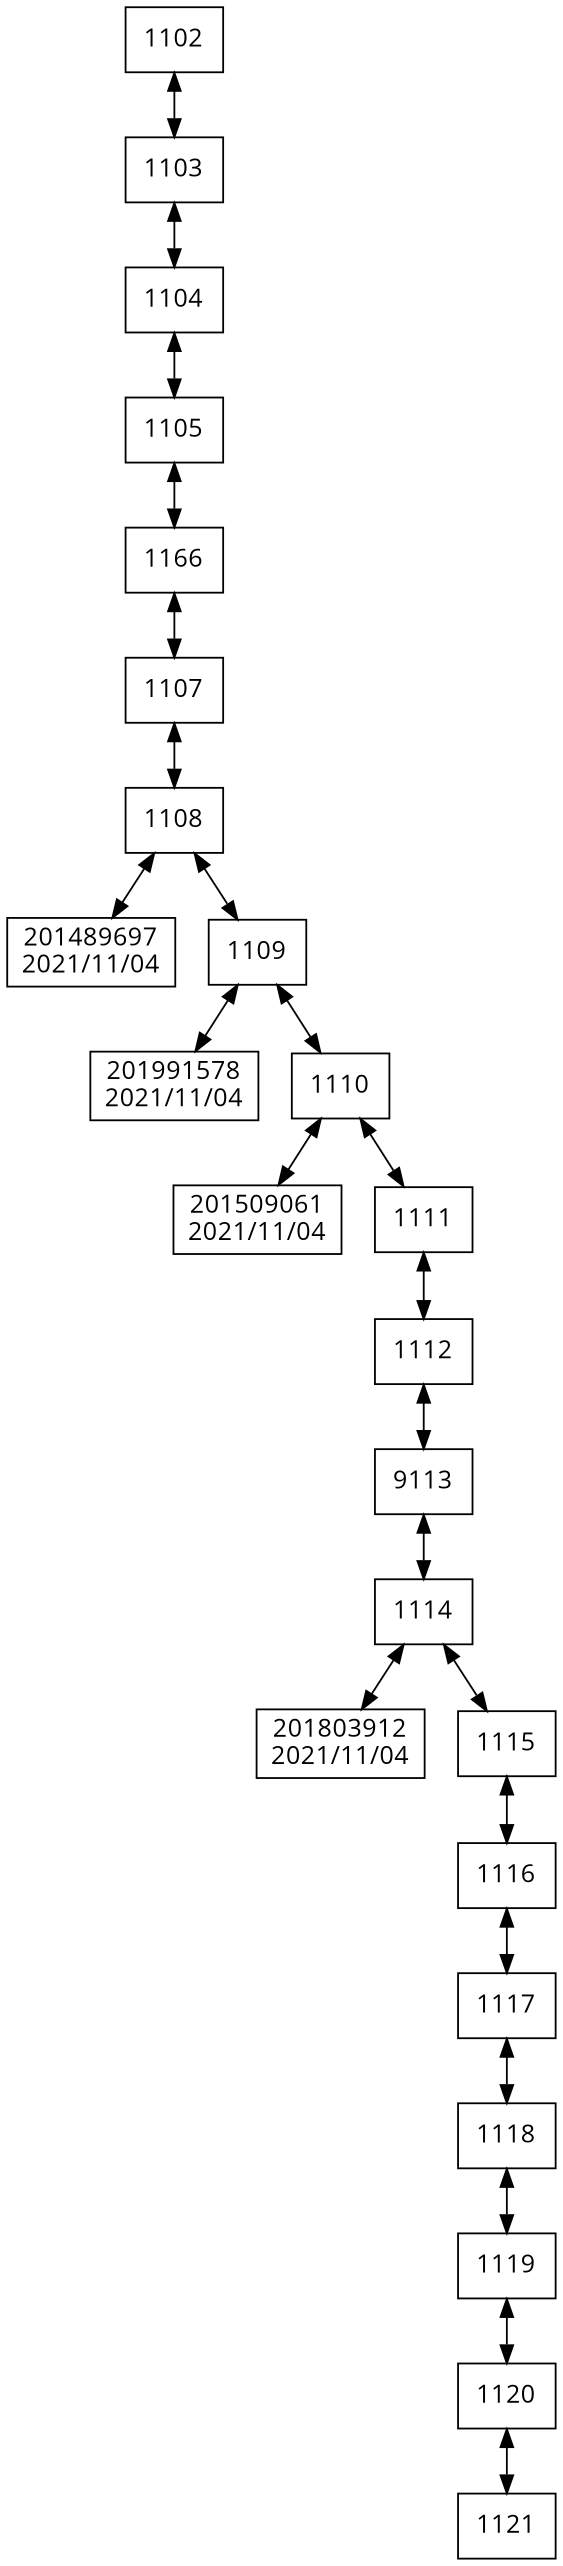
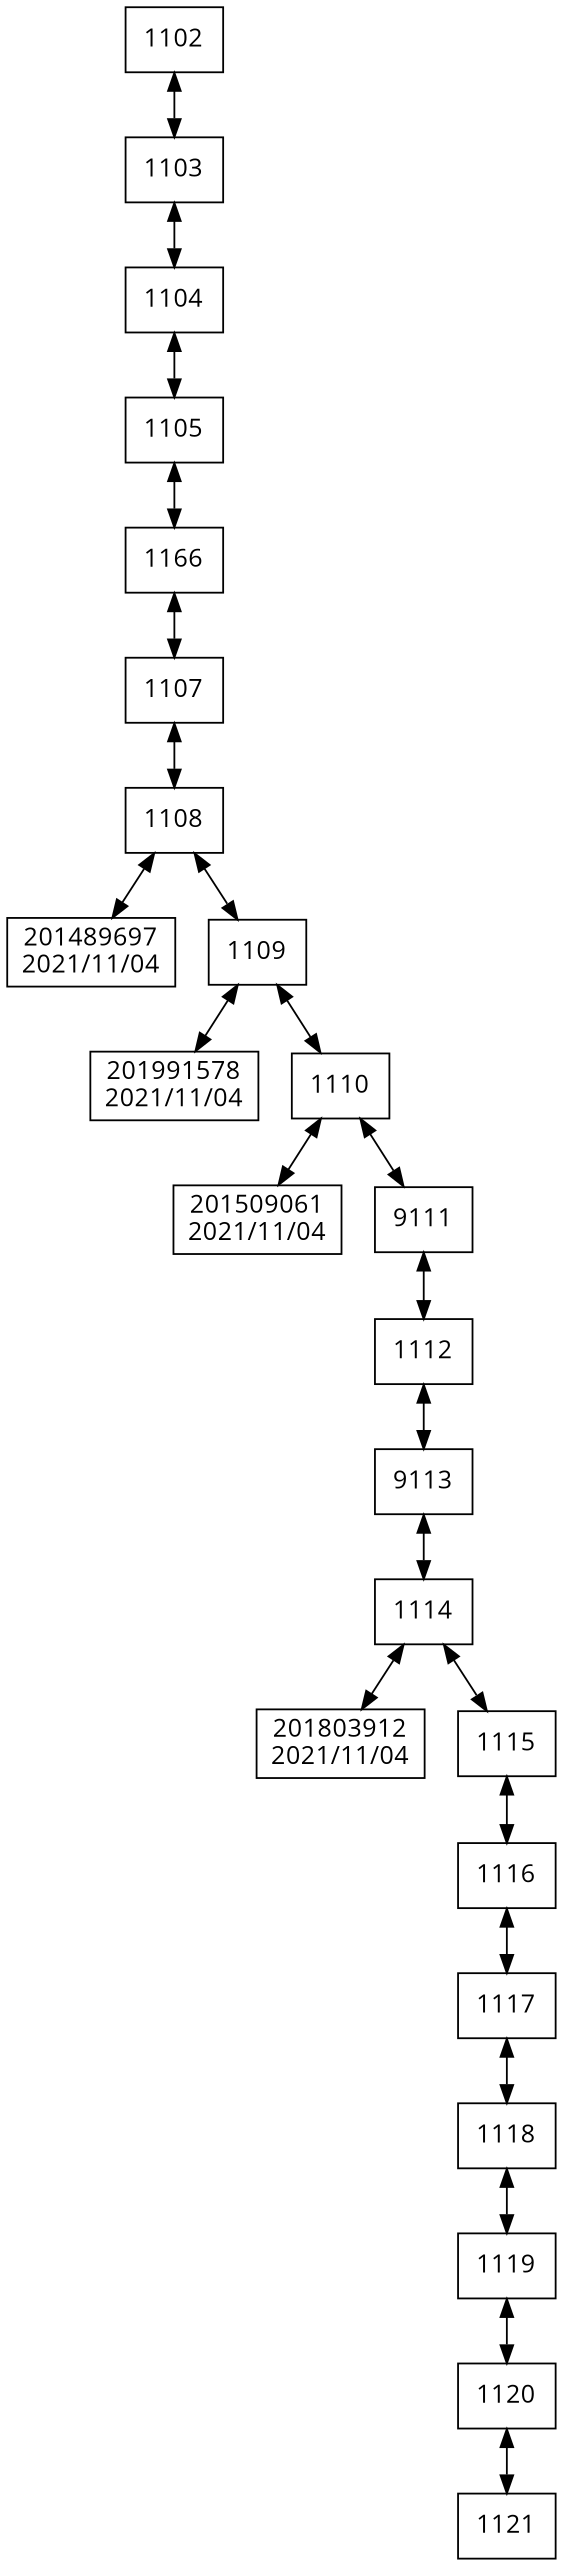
node "1111": label "1111" -> "9111"
